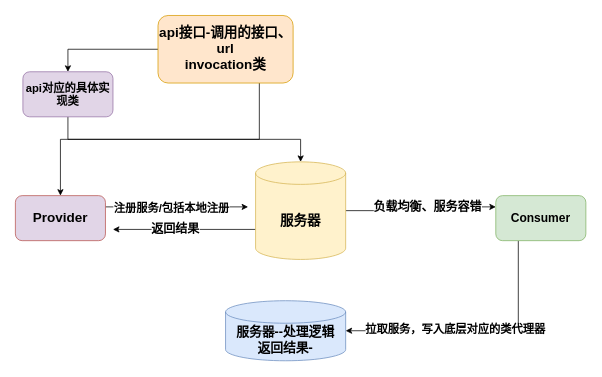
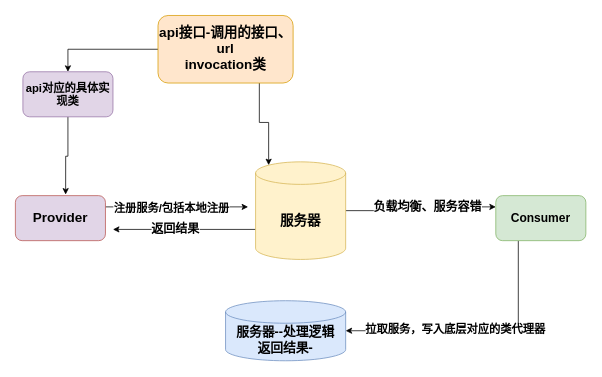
edge "api对应的具体实现类" -> "服务器": now "api对应的具体实现类" -> "Provider"
edge "api接口-调用的接口、url invocation类" -> "Provider": now "api接口-调用的接口、url invocation类" -> "服务器"
